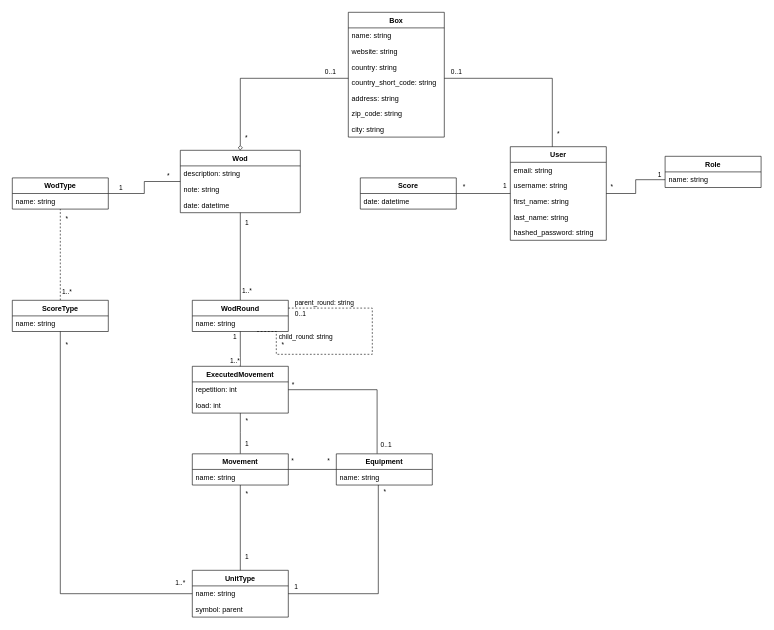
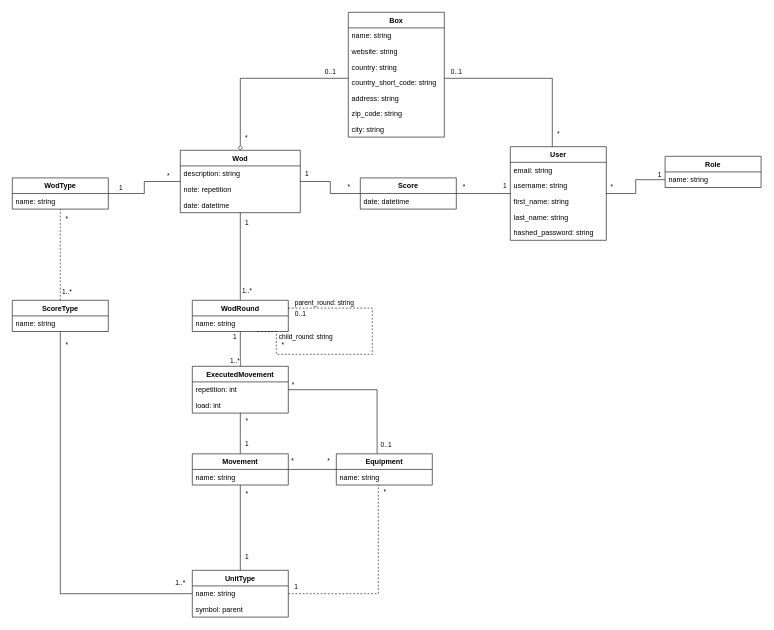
edge "Wod" -- "Score": added, labels "1", "*"
node "note: string": label "note: string" -> "note: repetition"
edge "Equipment" -- "UnitType": style solid -> dashed
